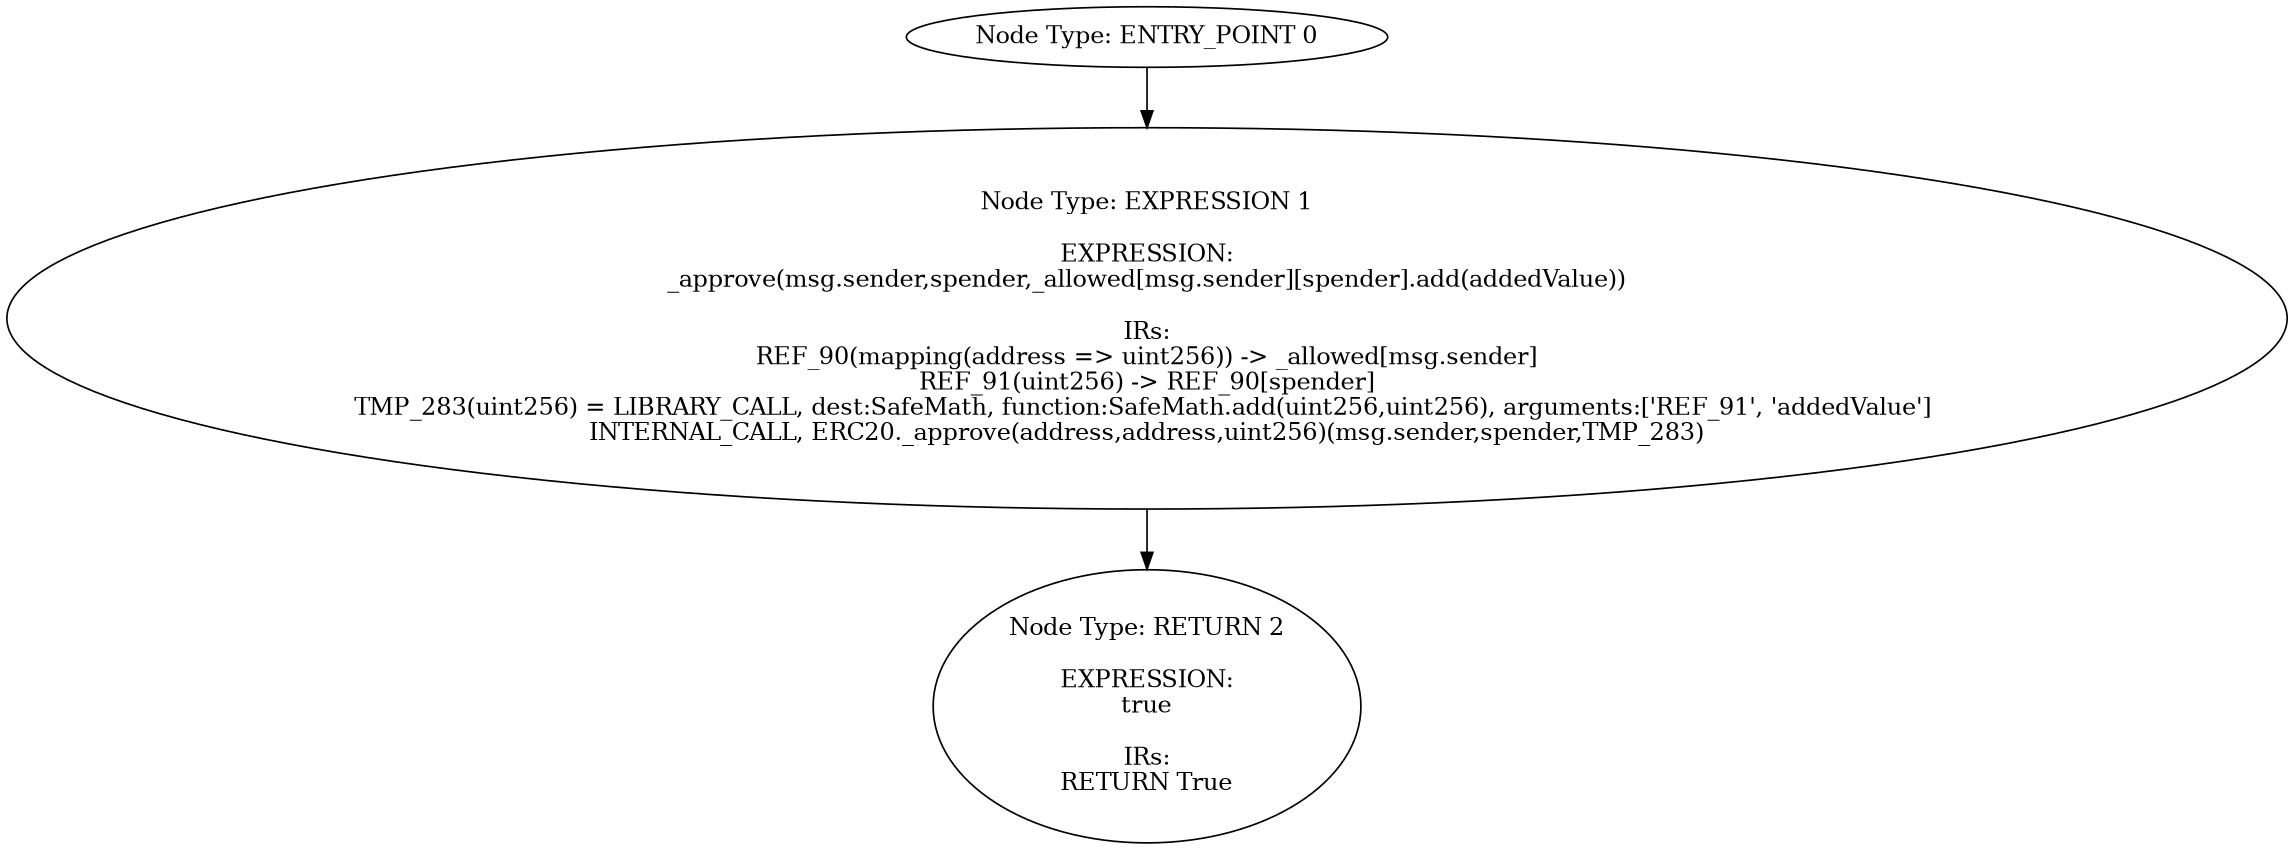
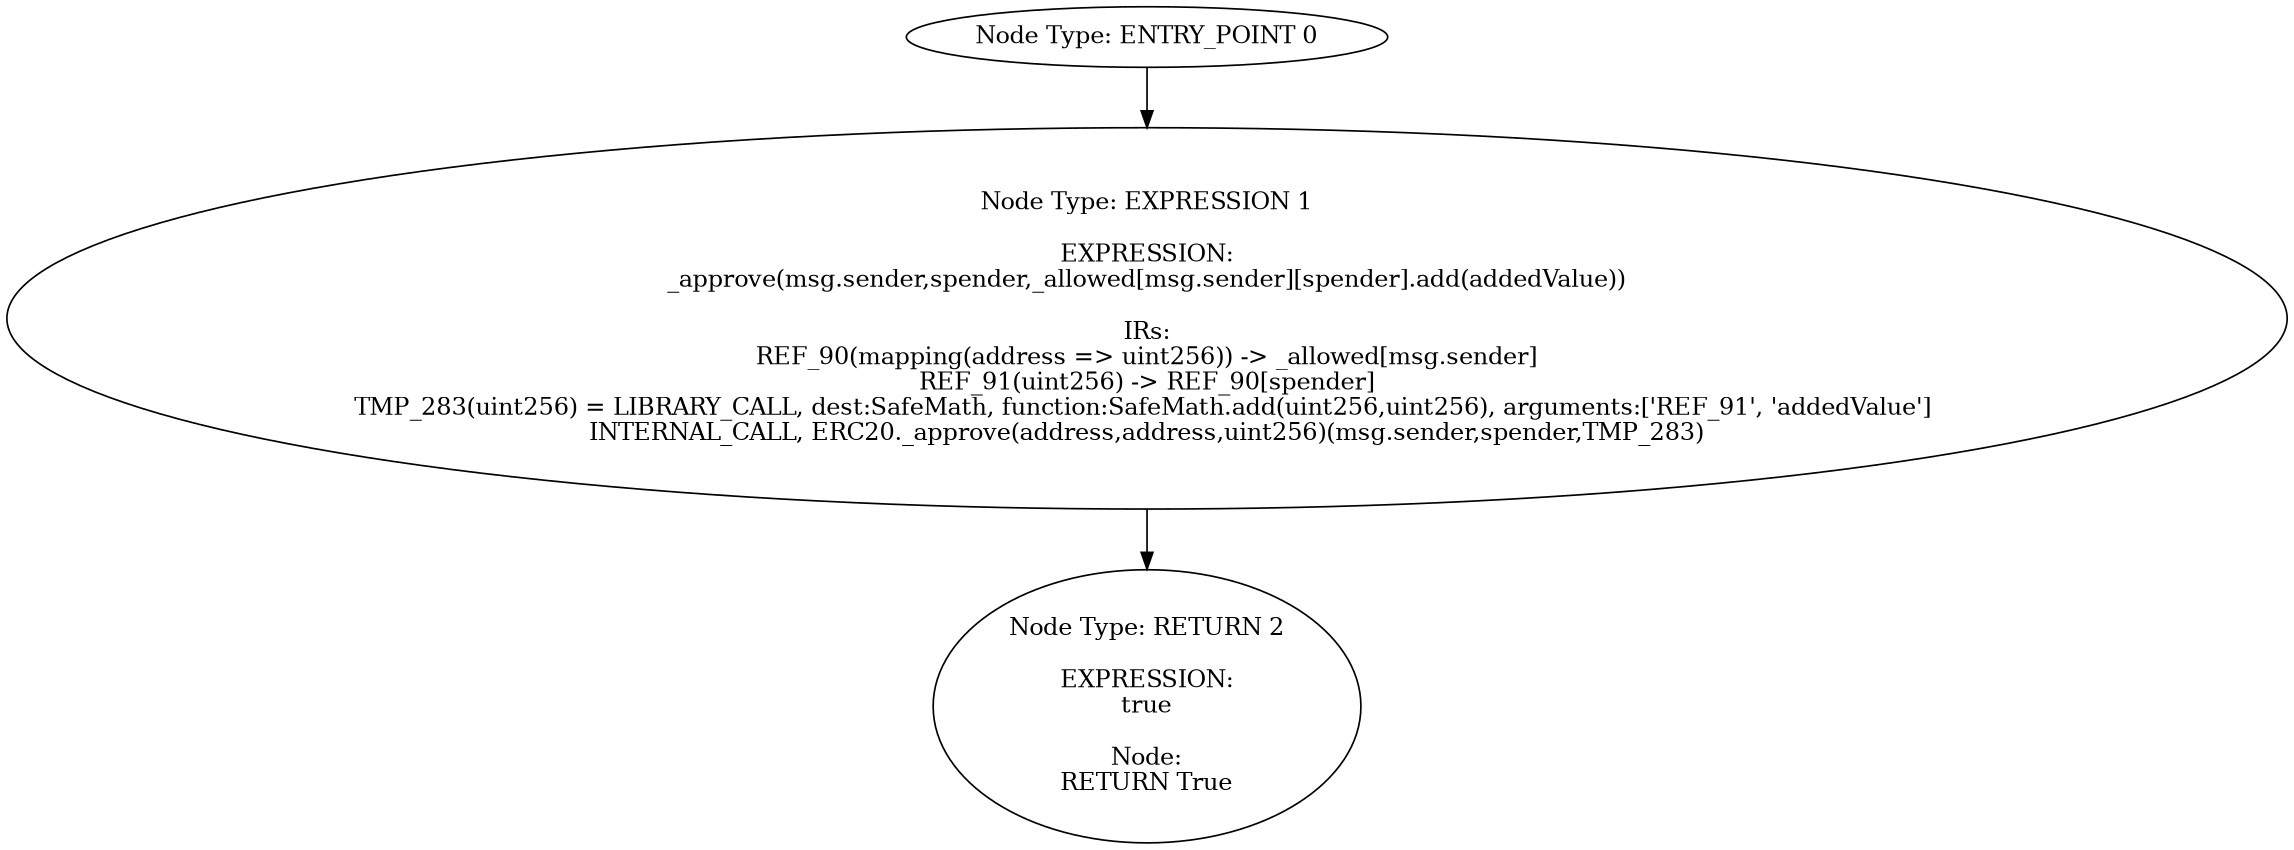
node "Node Type: RETURN 2 EXPRESSION: true IRs: RETURN True": label "Node Type: RETURN 2 EXPRESSION: true IRs: RETURN True" -> "Node Type: RETURN 2 EXPRESSION: true Node: RETURN True"
